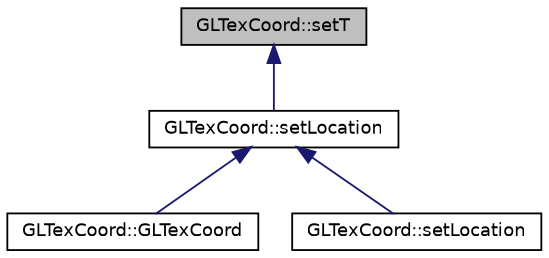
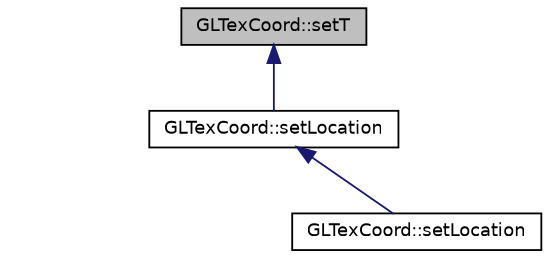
node "GLTexCoord::GLTexCoord": removed
